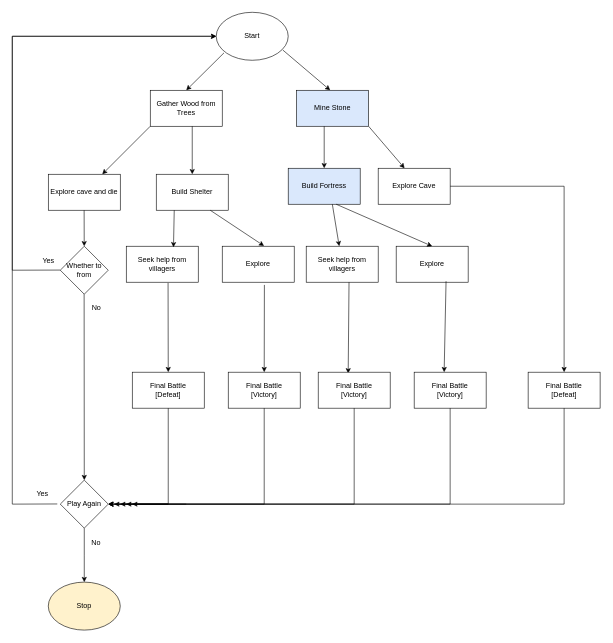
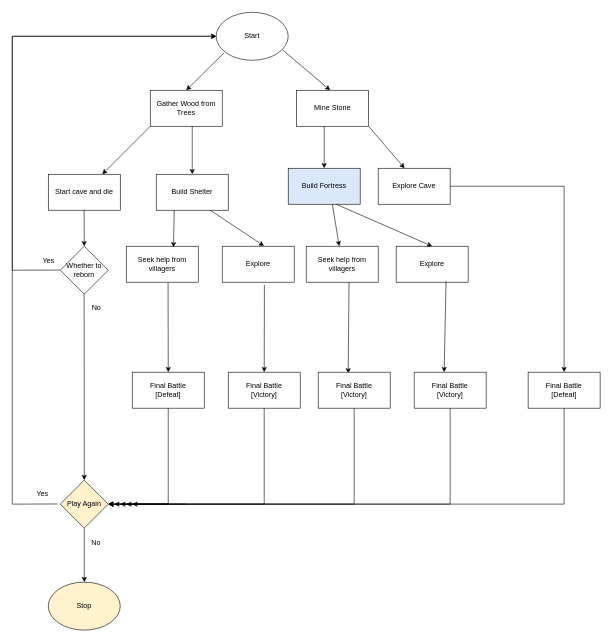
node "Mine Stone": fillcolor #dae8fc -> #ffffff
node "Explore cave and die": label "Explore cave and die" -> "Start cave and die"
node "Whether to from": label "Whether to from" -> "Whether to reborn"
node "Play Again": fillcolor #ffffff -> #fff2cc
